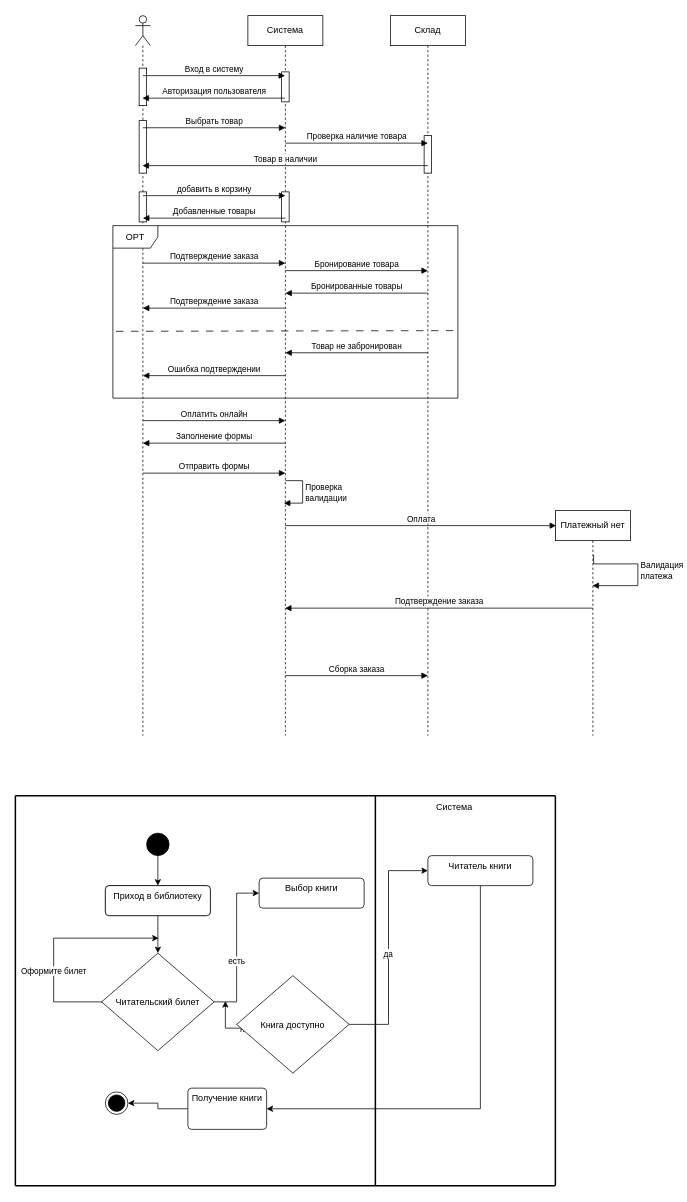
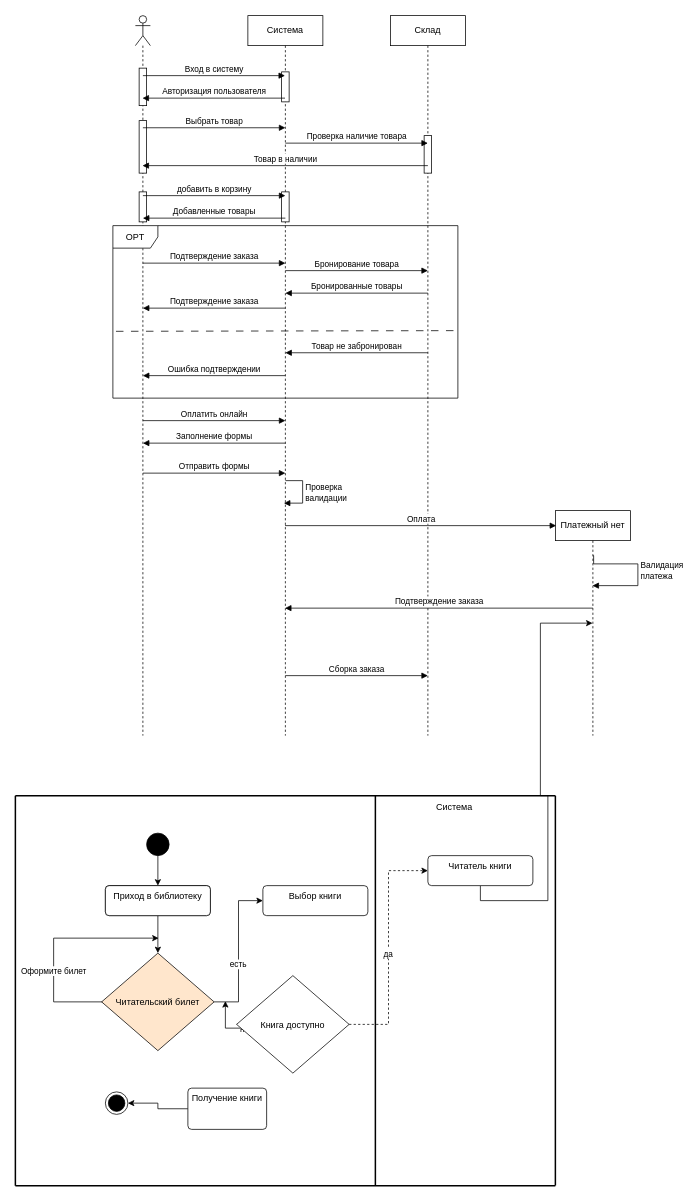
node "Выбор книги": moved (312, 893) -> (315, 900)
edge "Книга доступно" -> "Читатель книги": style solid -> dashed
node "Читательский билет": fillcolor #ffffff -> #ffe6cc
edge "Читатель книги" -> "Получение книги": now "Читатель книги" -> "Платежный нет"
